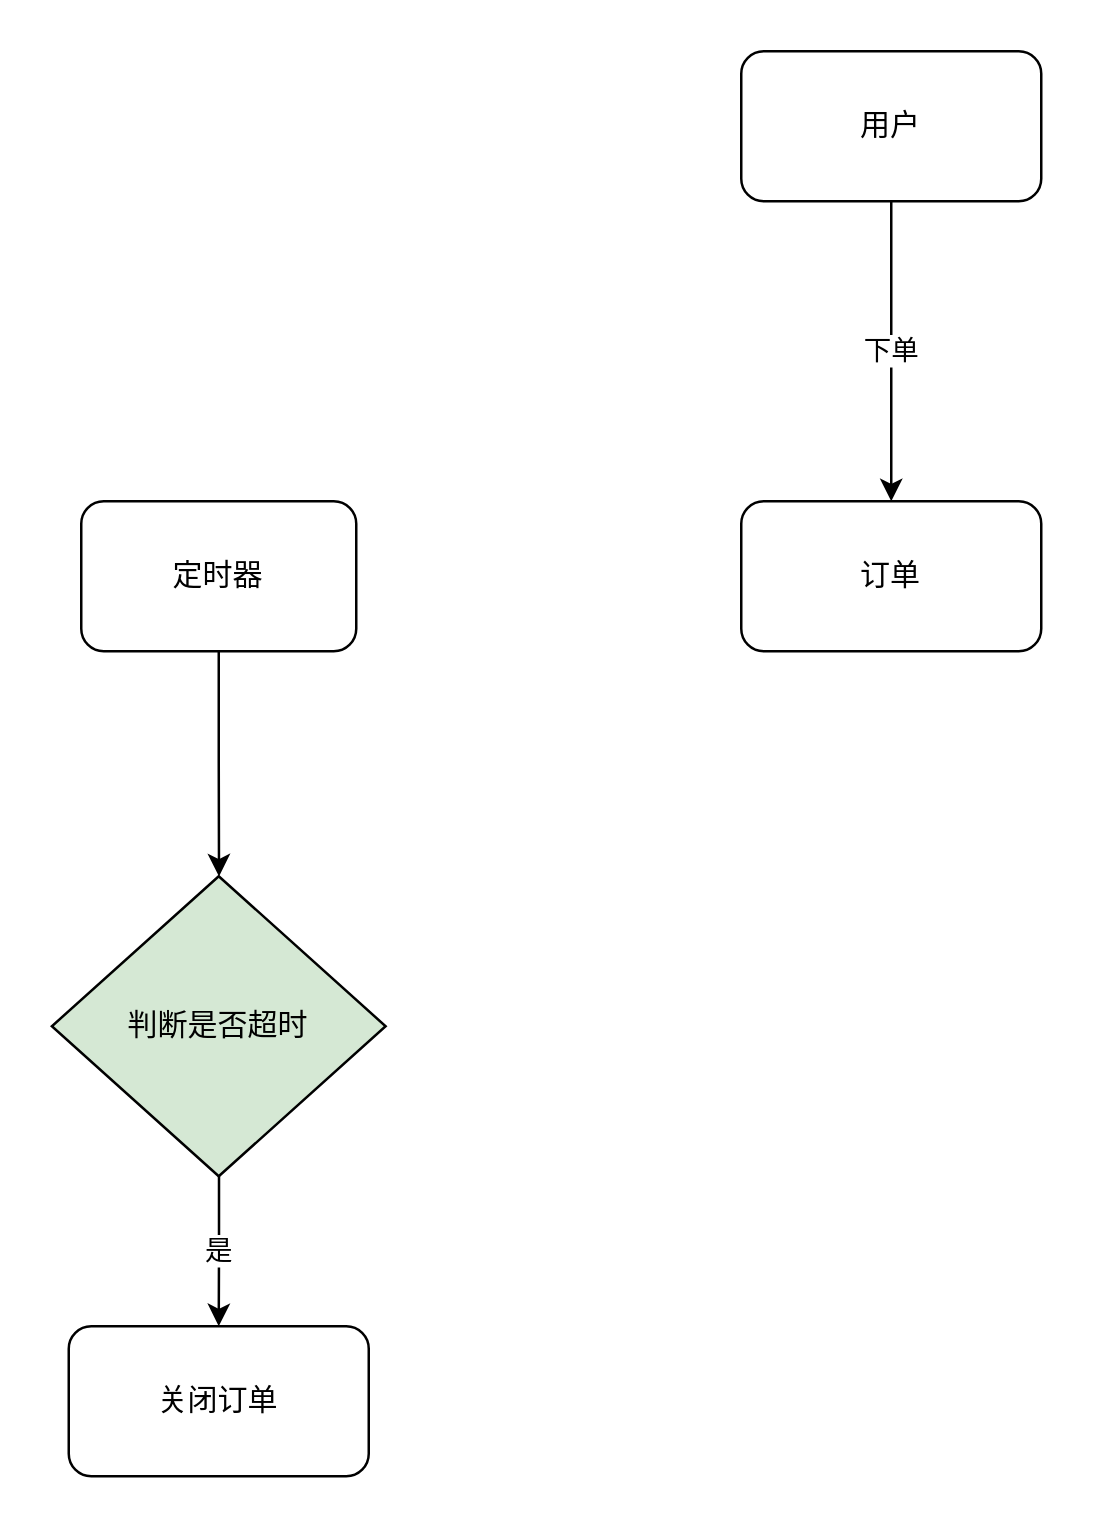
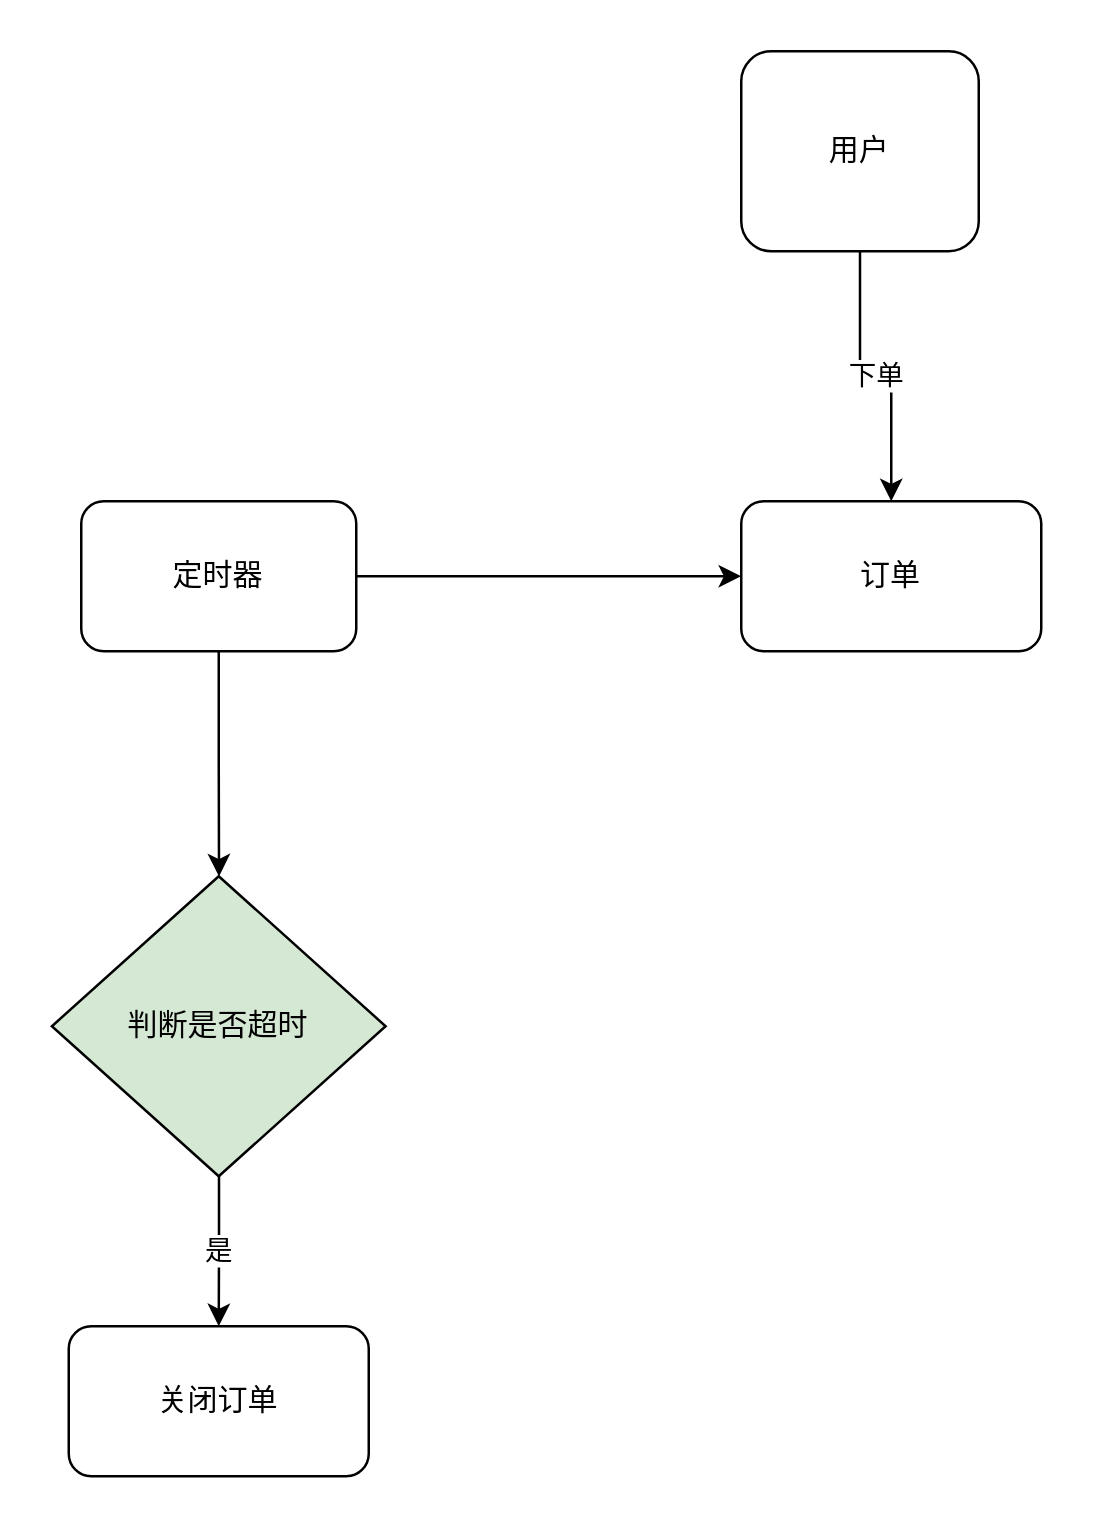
node "用户": size 300x150 -> 238x200
edge "定时器" -> "订单": added
